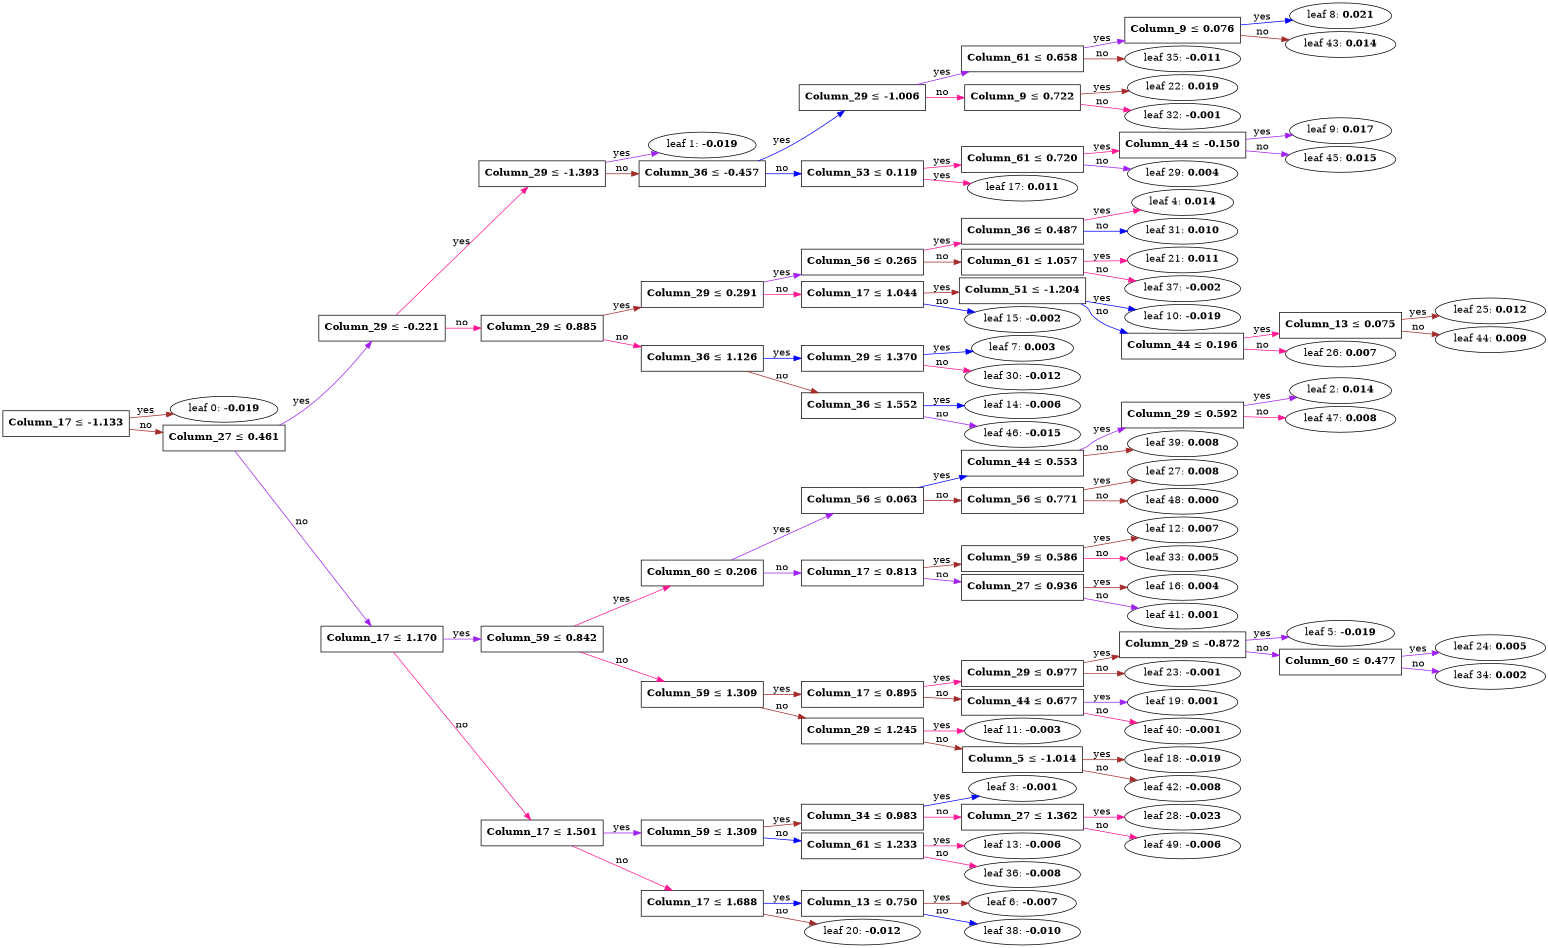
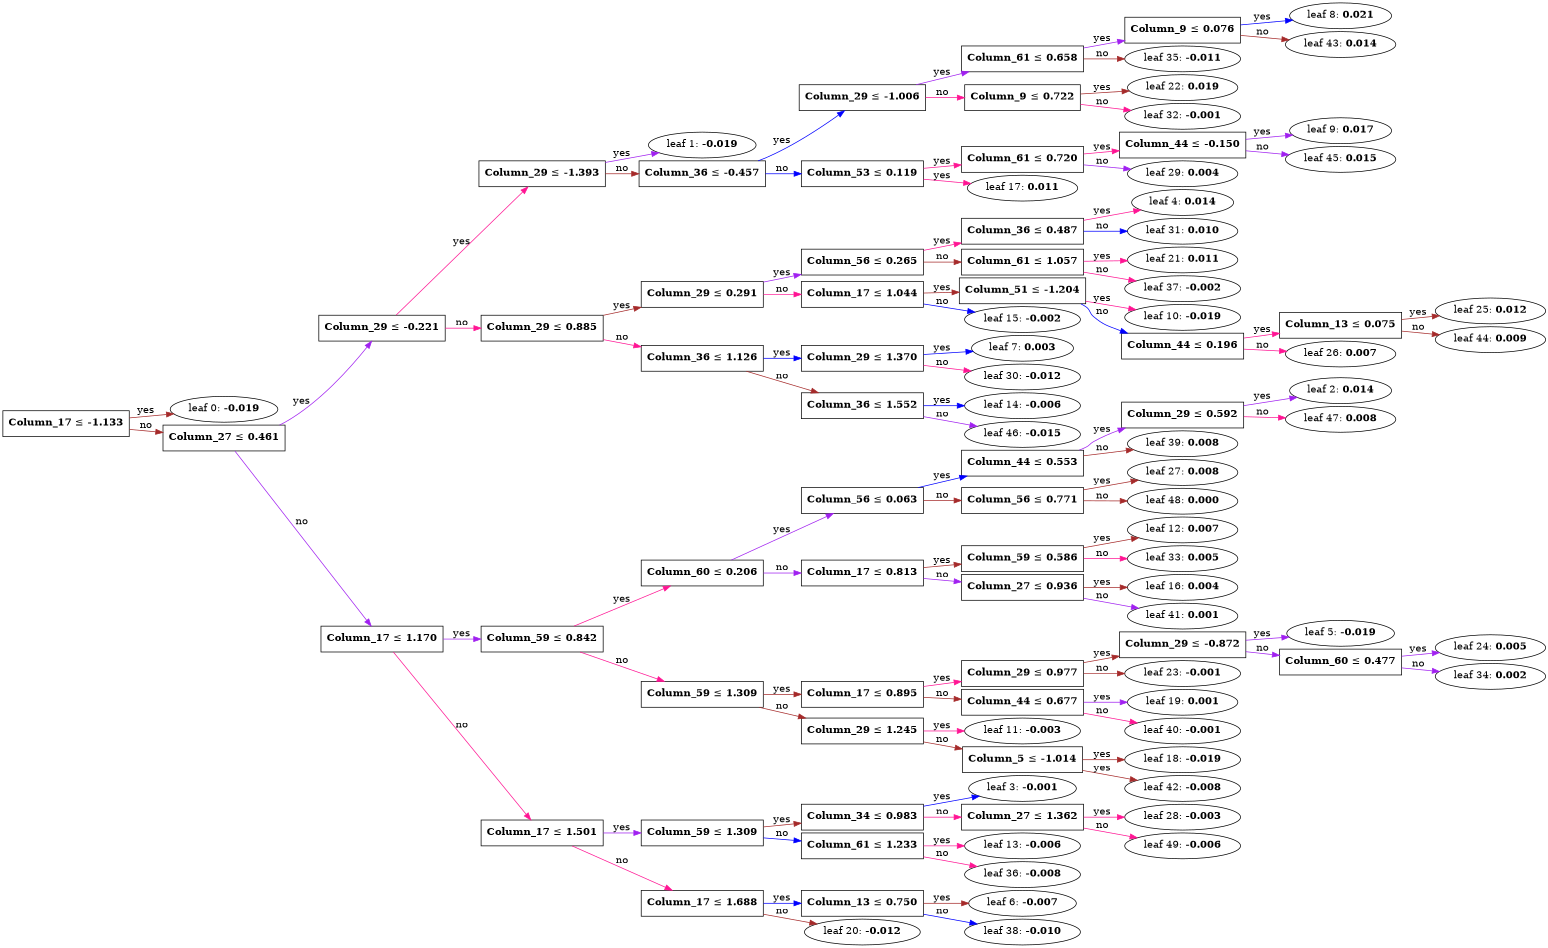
edge "Column_51" -> "leaf 10:": color blue -> deeppink
edge "Column_5" -> "leaf 42:": label "no" -> "yes"
node "leaf 28:": text "-0.023" -> "-0.003"
